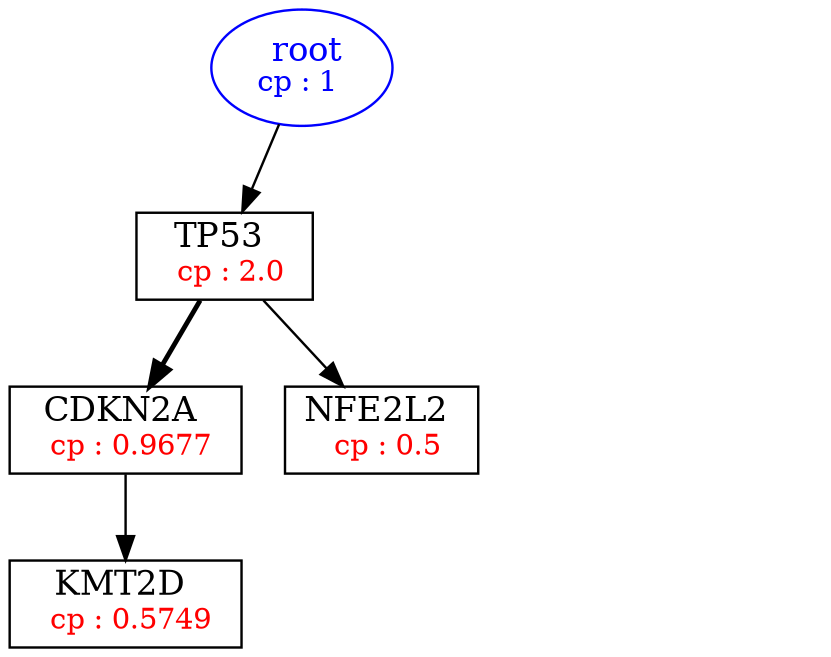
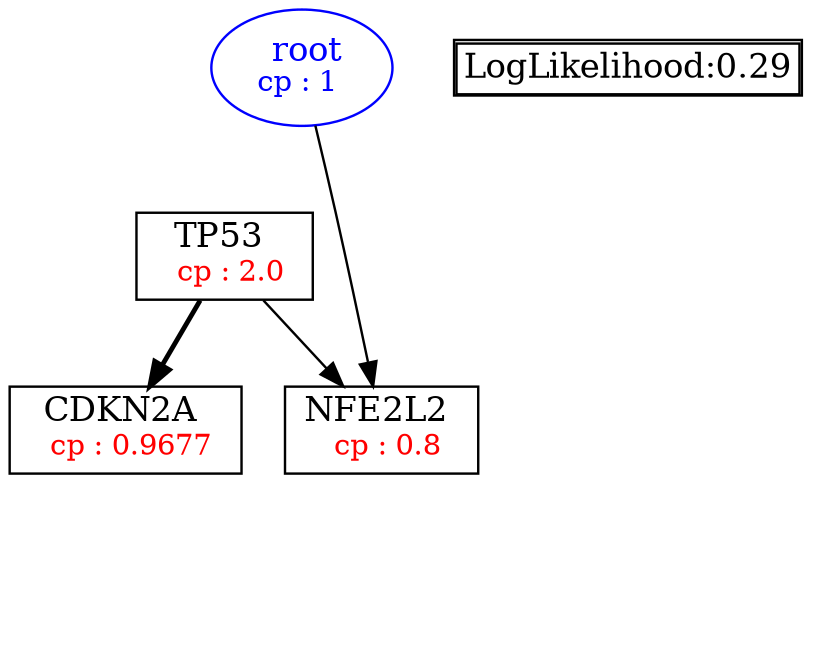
node "LogLikelihood:0.29": added
edge "root" -> "TP53": now "root" -> "NFE2L2"
node "NFE2L2": text "cp : 0.5" -> "cp : 0.8"
node "KMT2D": removed
